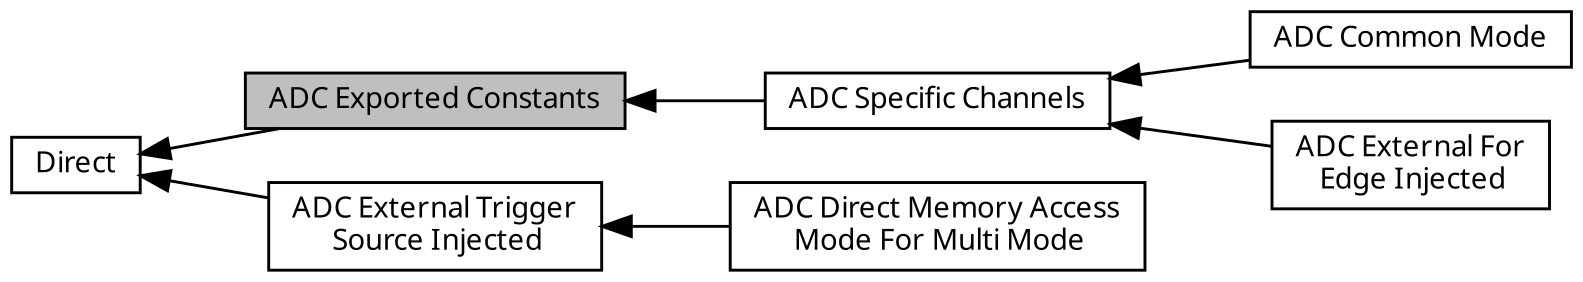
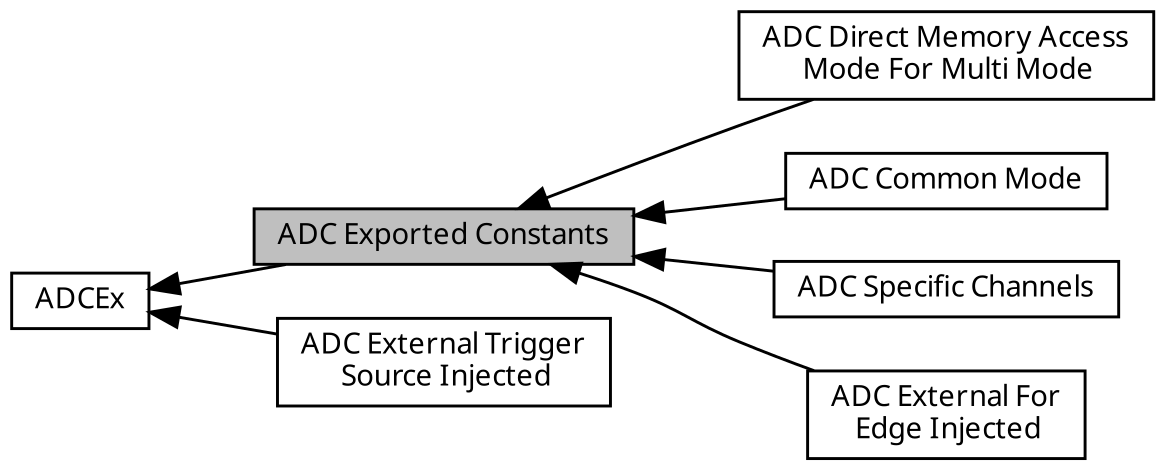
edge "ADC Common Mode" -> "ADC Specific Channels": now "ADC Common Mode" -> "ADC Exported Constants"
edge "ADC External For Edge Injected" -> "ADC Specific Channels": now "ADC External For Edge Injected" -> "ADC Exported Constants"
node "Direct": label "Direct" -> "ADCEx"
edge "ADC Direct Memory Access Mode For Multi Mode" -> "ADC External Trigger Source Injected": now "ADC Direct Memory Access Mode For Multi Mode" -> "ADC Exported Constants"
